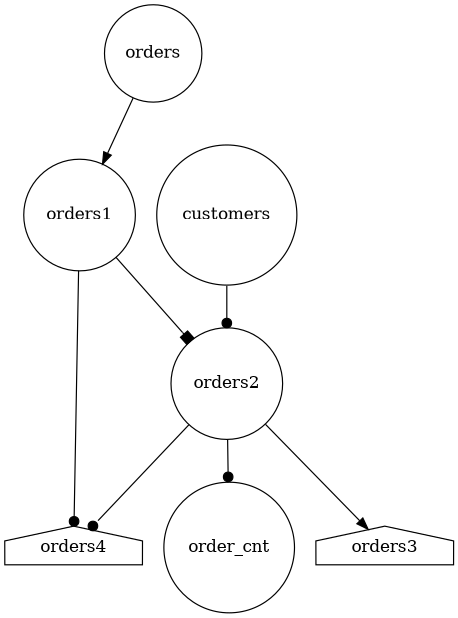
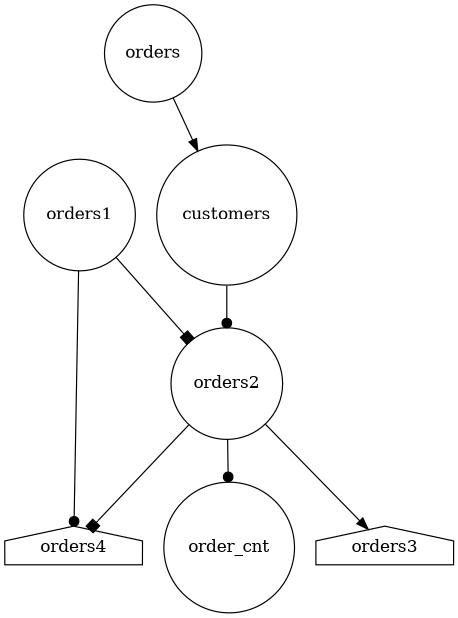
edge "orders" -> "orders1": now "orders" -> "customers"
edge "orders2" -> "orders4": arrowhead dot -> box
